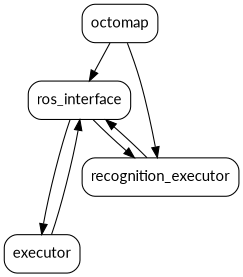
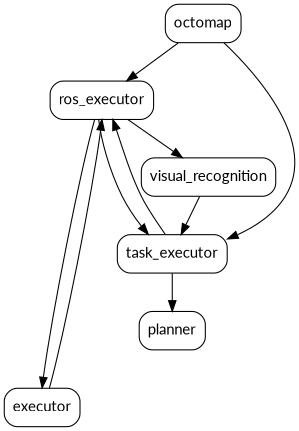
node "ros_interface": label "ros_interface" -> "ros_executor"
node "recognition_executor": label "recognition_executor" -> "task_executor"
node "visual_recognition": added
node "planner": added
